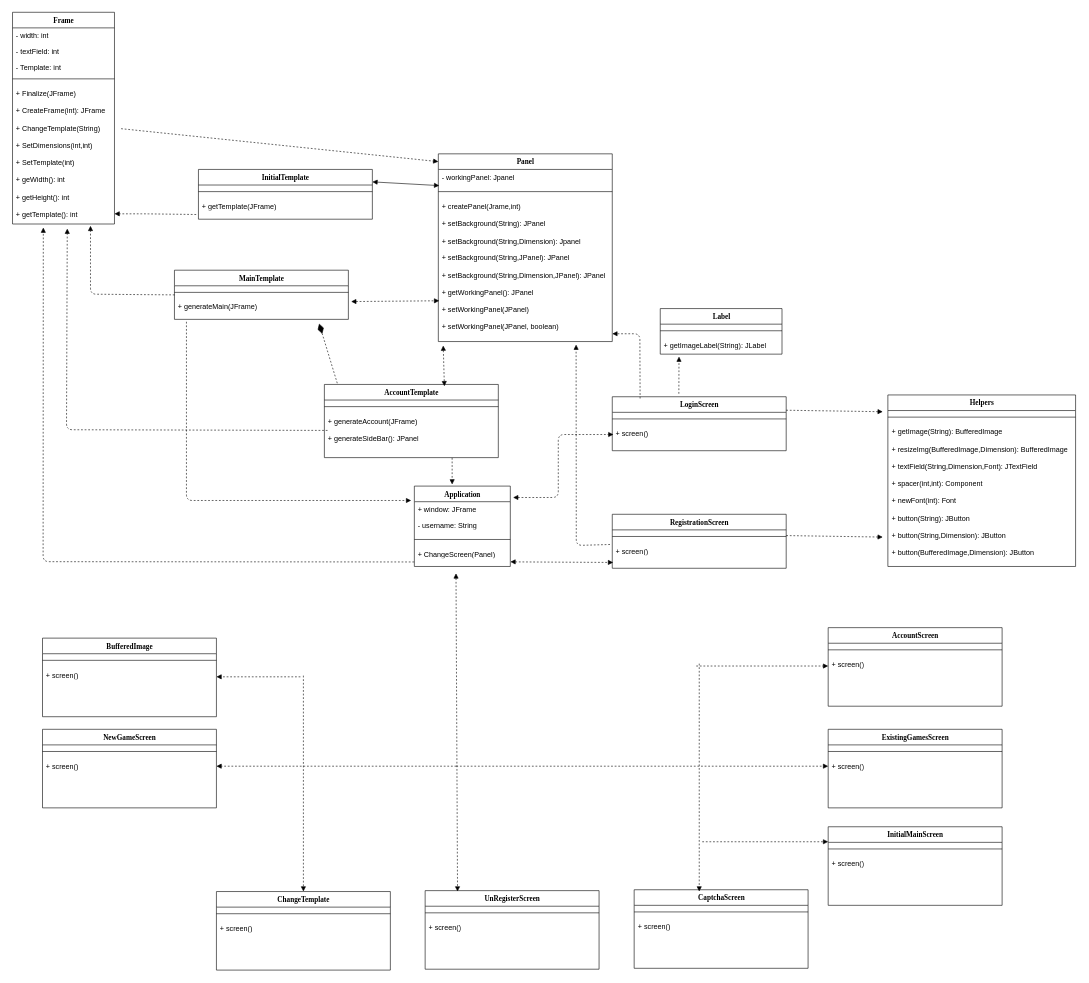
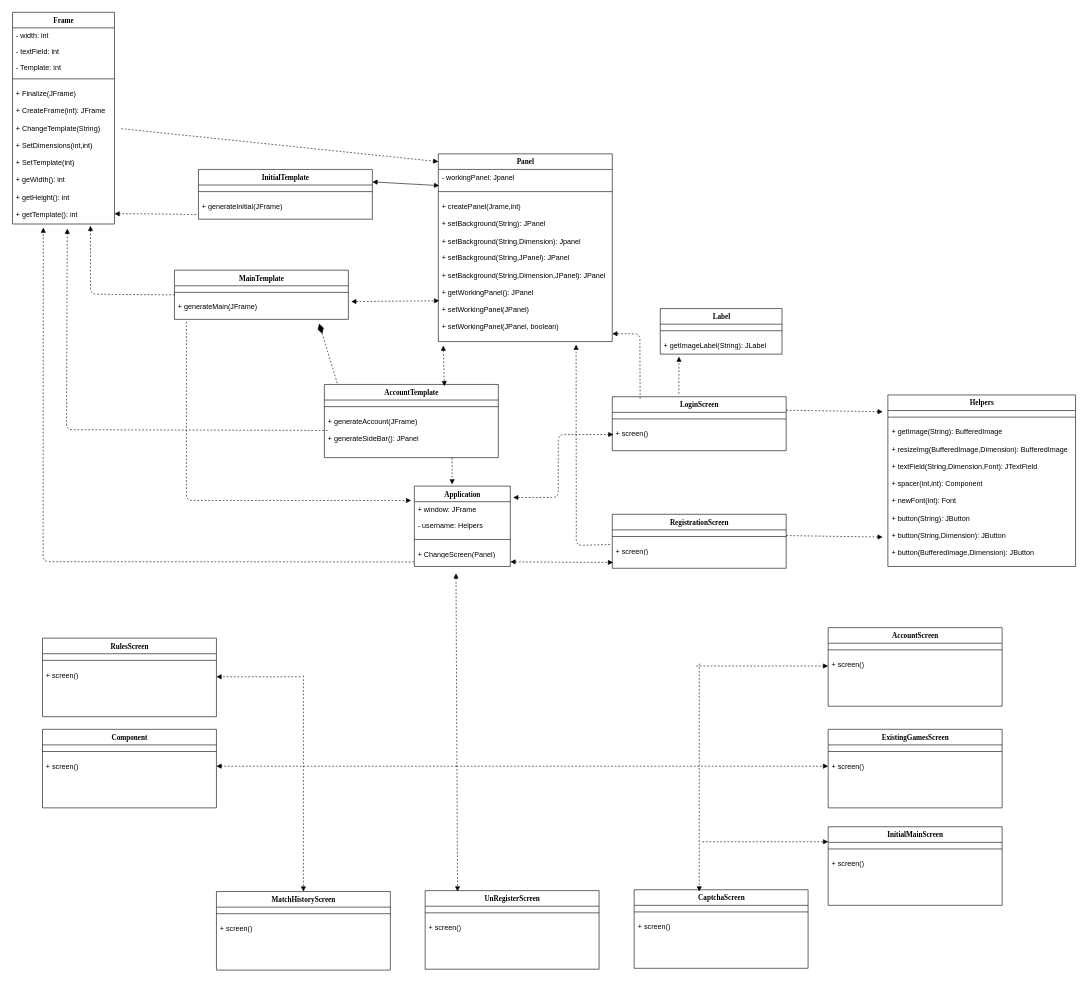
node "+ getTemplate(JFrame)": label "+ getTemplate(JFrame)" -> "+ generateInitial(JFrame)"
node "- username: String": label "- username: String" -> "- username: Helpers"
node "BufferedImage": label "BufferedImage" -> "RulesScreen"
node "NewGameScreen": label "NewGameScreen" -> "Component"
node "ChangeTemplate": label "ChangeTemplate" -> "MatchHistoryScreen"
